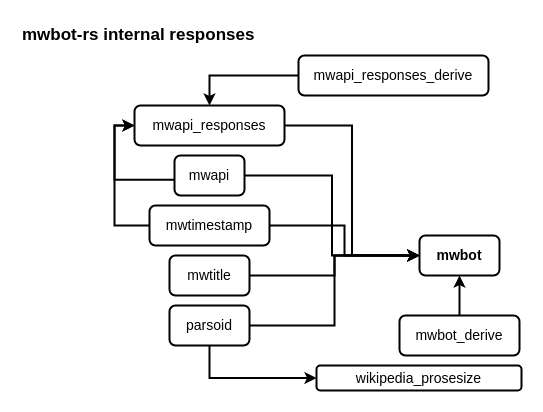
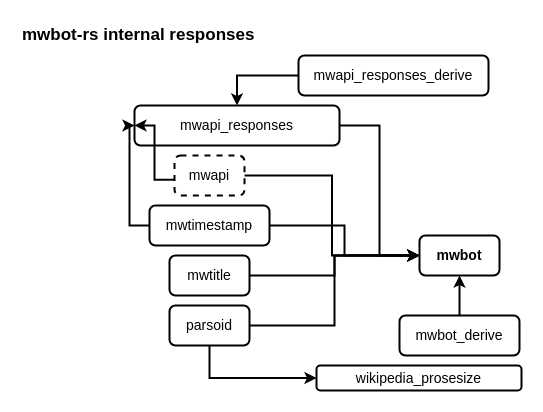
node "mwapi_responses": size 150x40 -> 205x40
node "mwapi": style solid -> dashed
